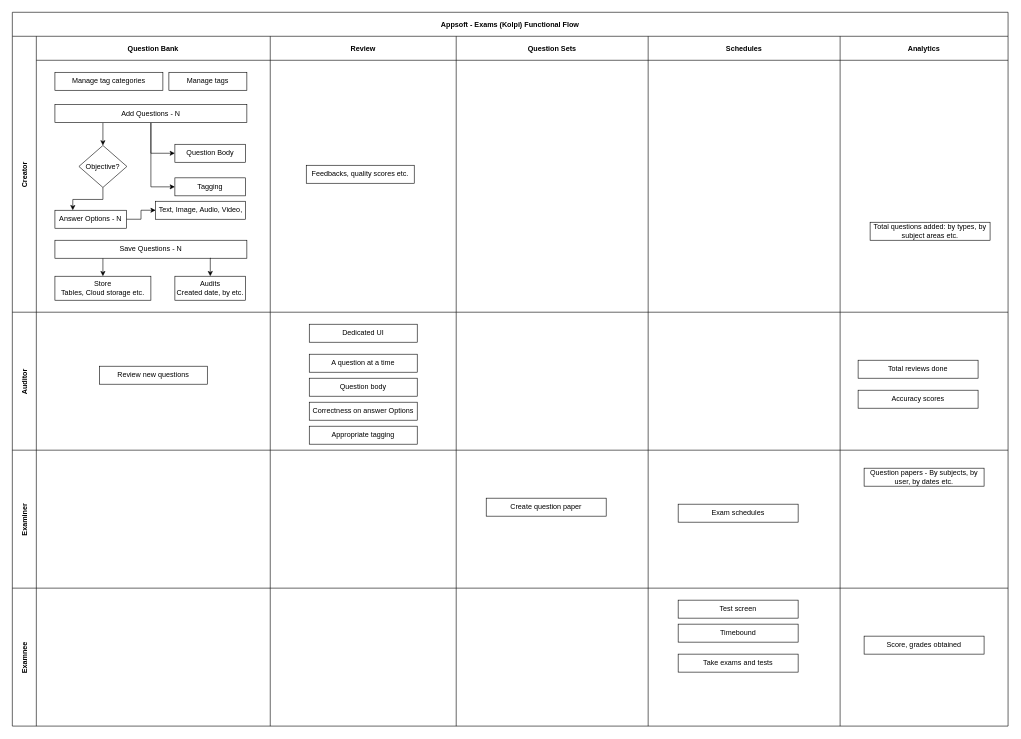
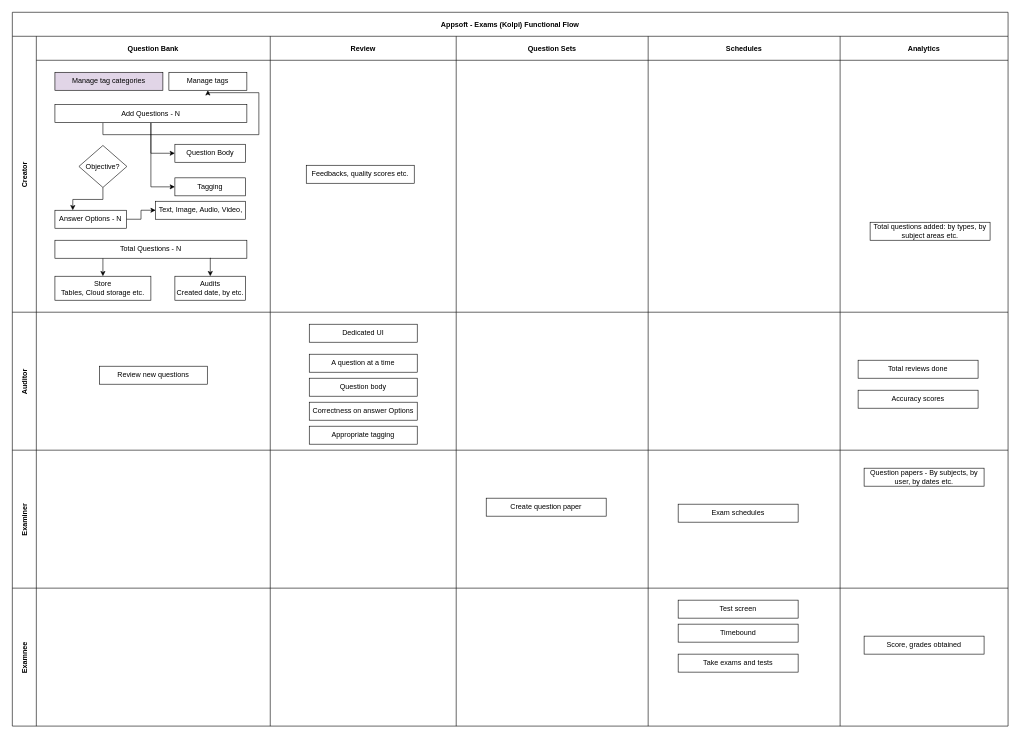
node "Manage tag categories": fillcolor #ffffff -> #e1d5e7
edge "Add Questions - N" -> "Objective?": now "Add Questions - N" -> "Manage tags"
node "Save Questions - N": label "Save Questions - N" -> "Total Questions - N"
